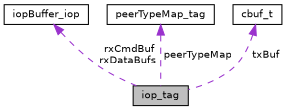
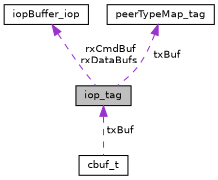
edge "iop_tag" -> "peerTypeMap_tag": label " peerTypeMap" -> " txBuf"
edge "iop_tag" -> "cbuf_t": reversed
